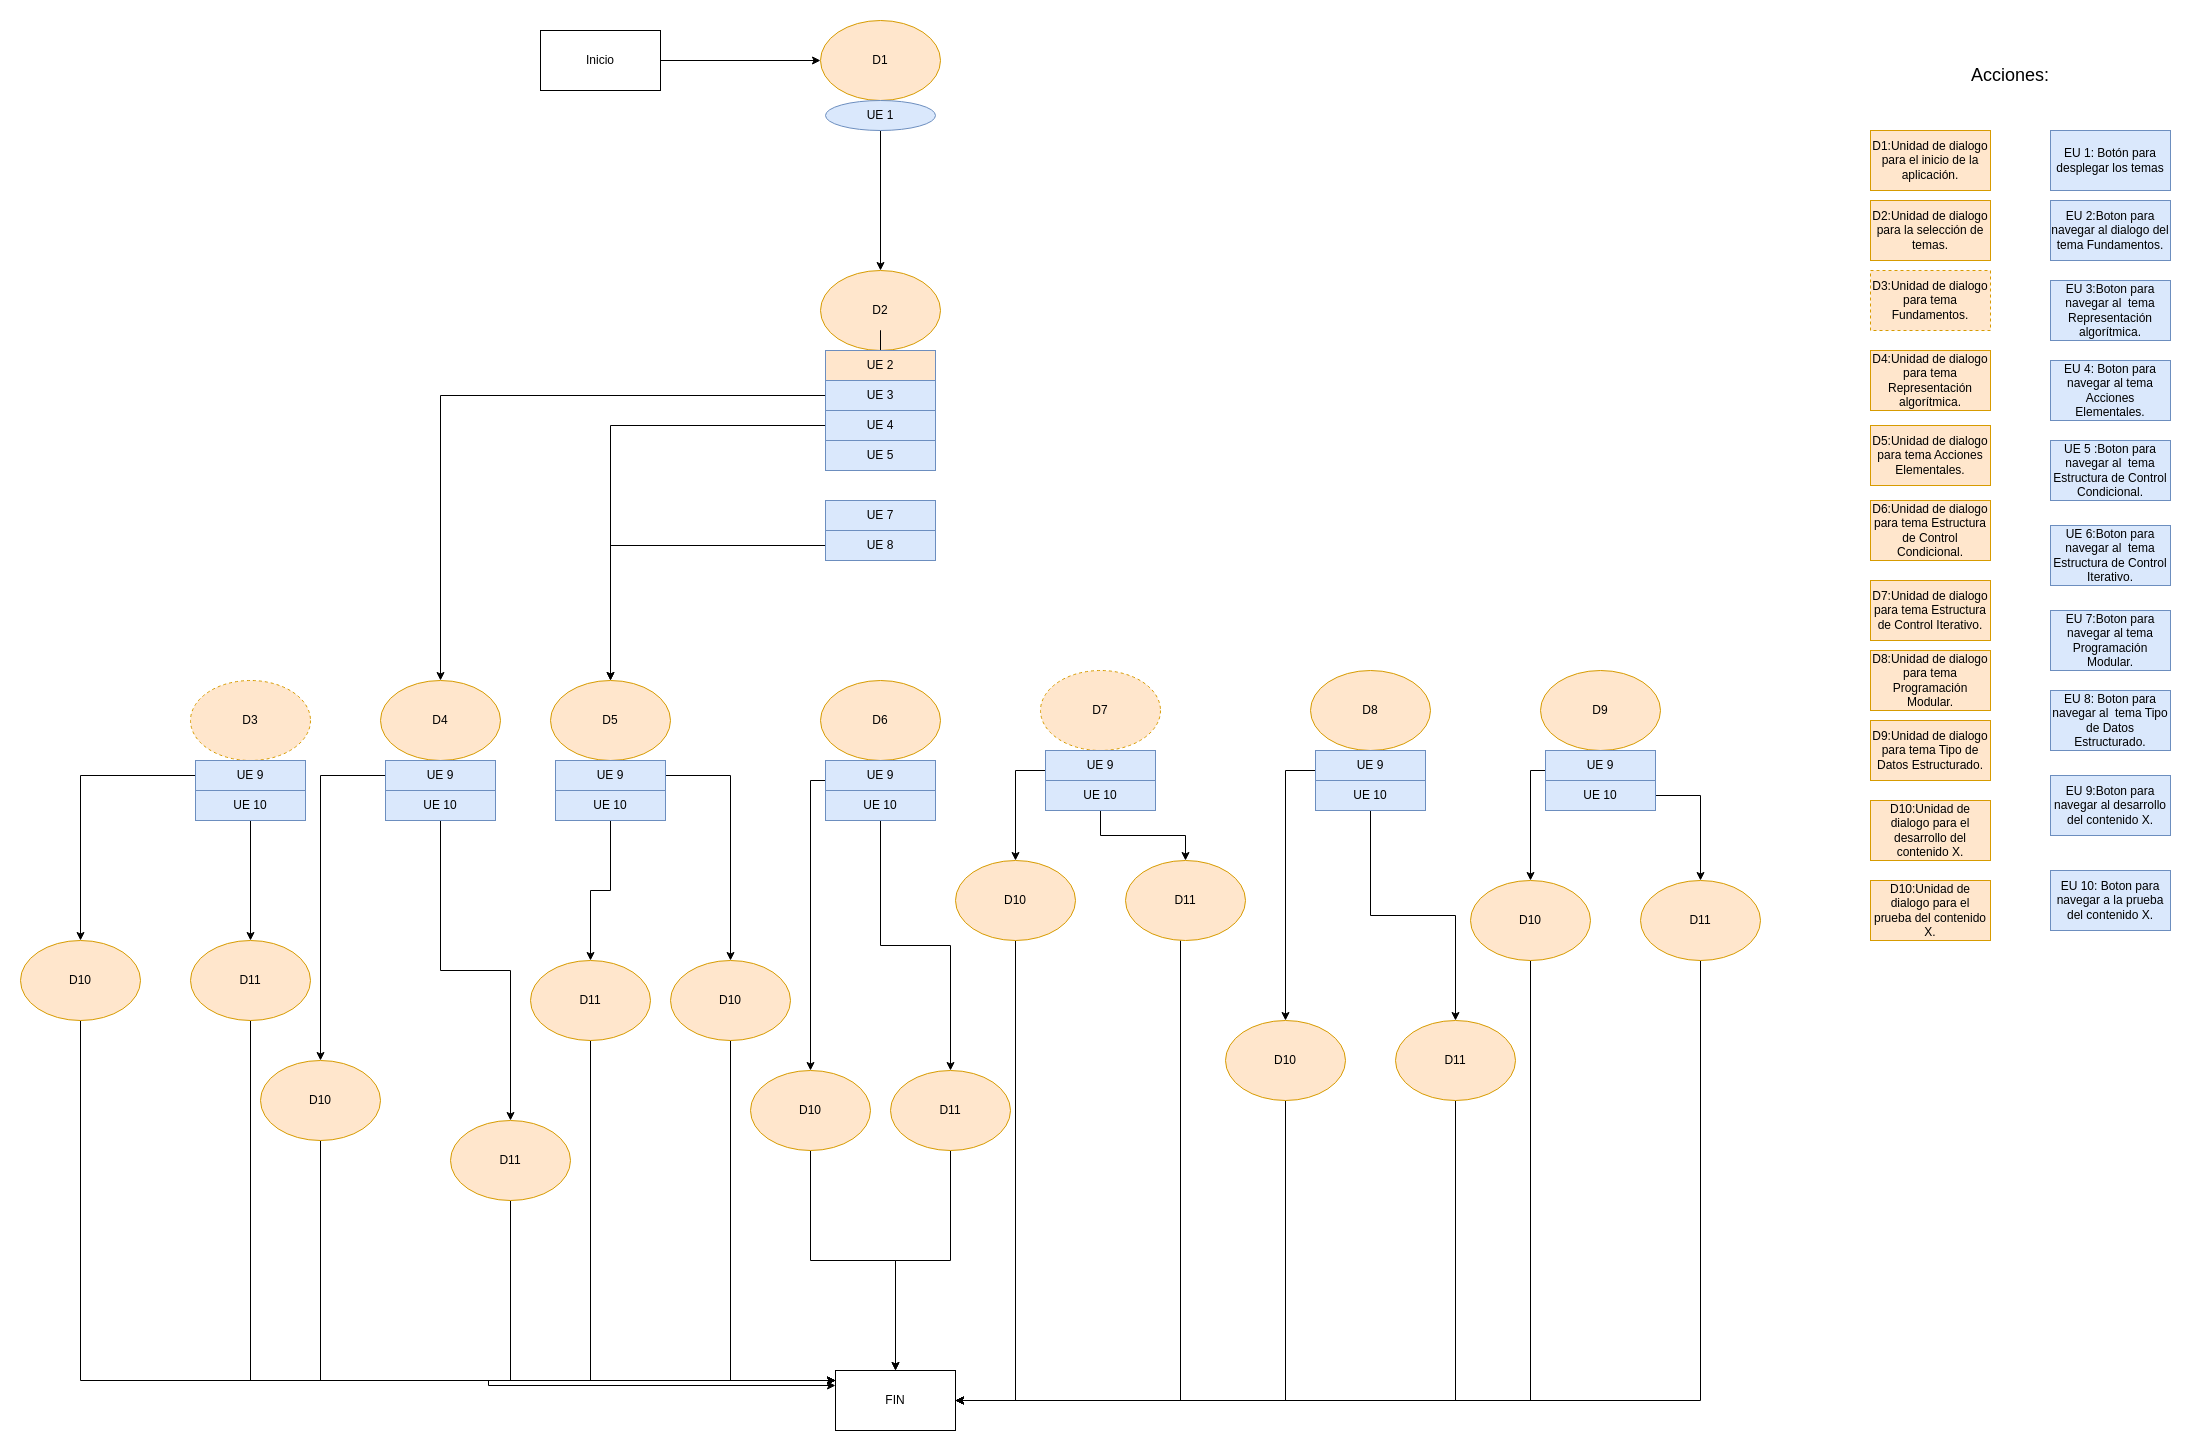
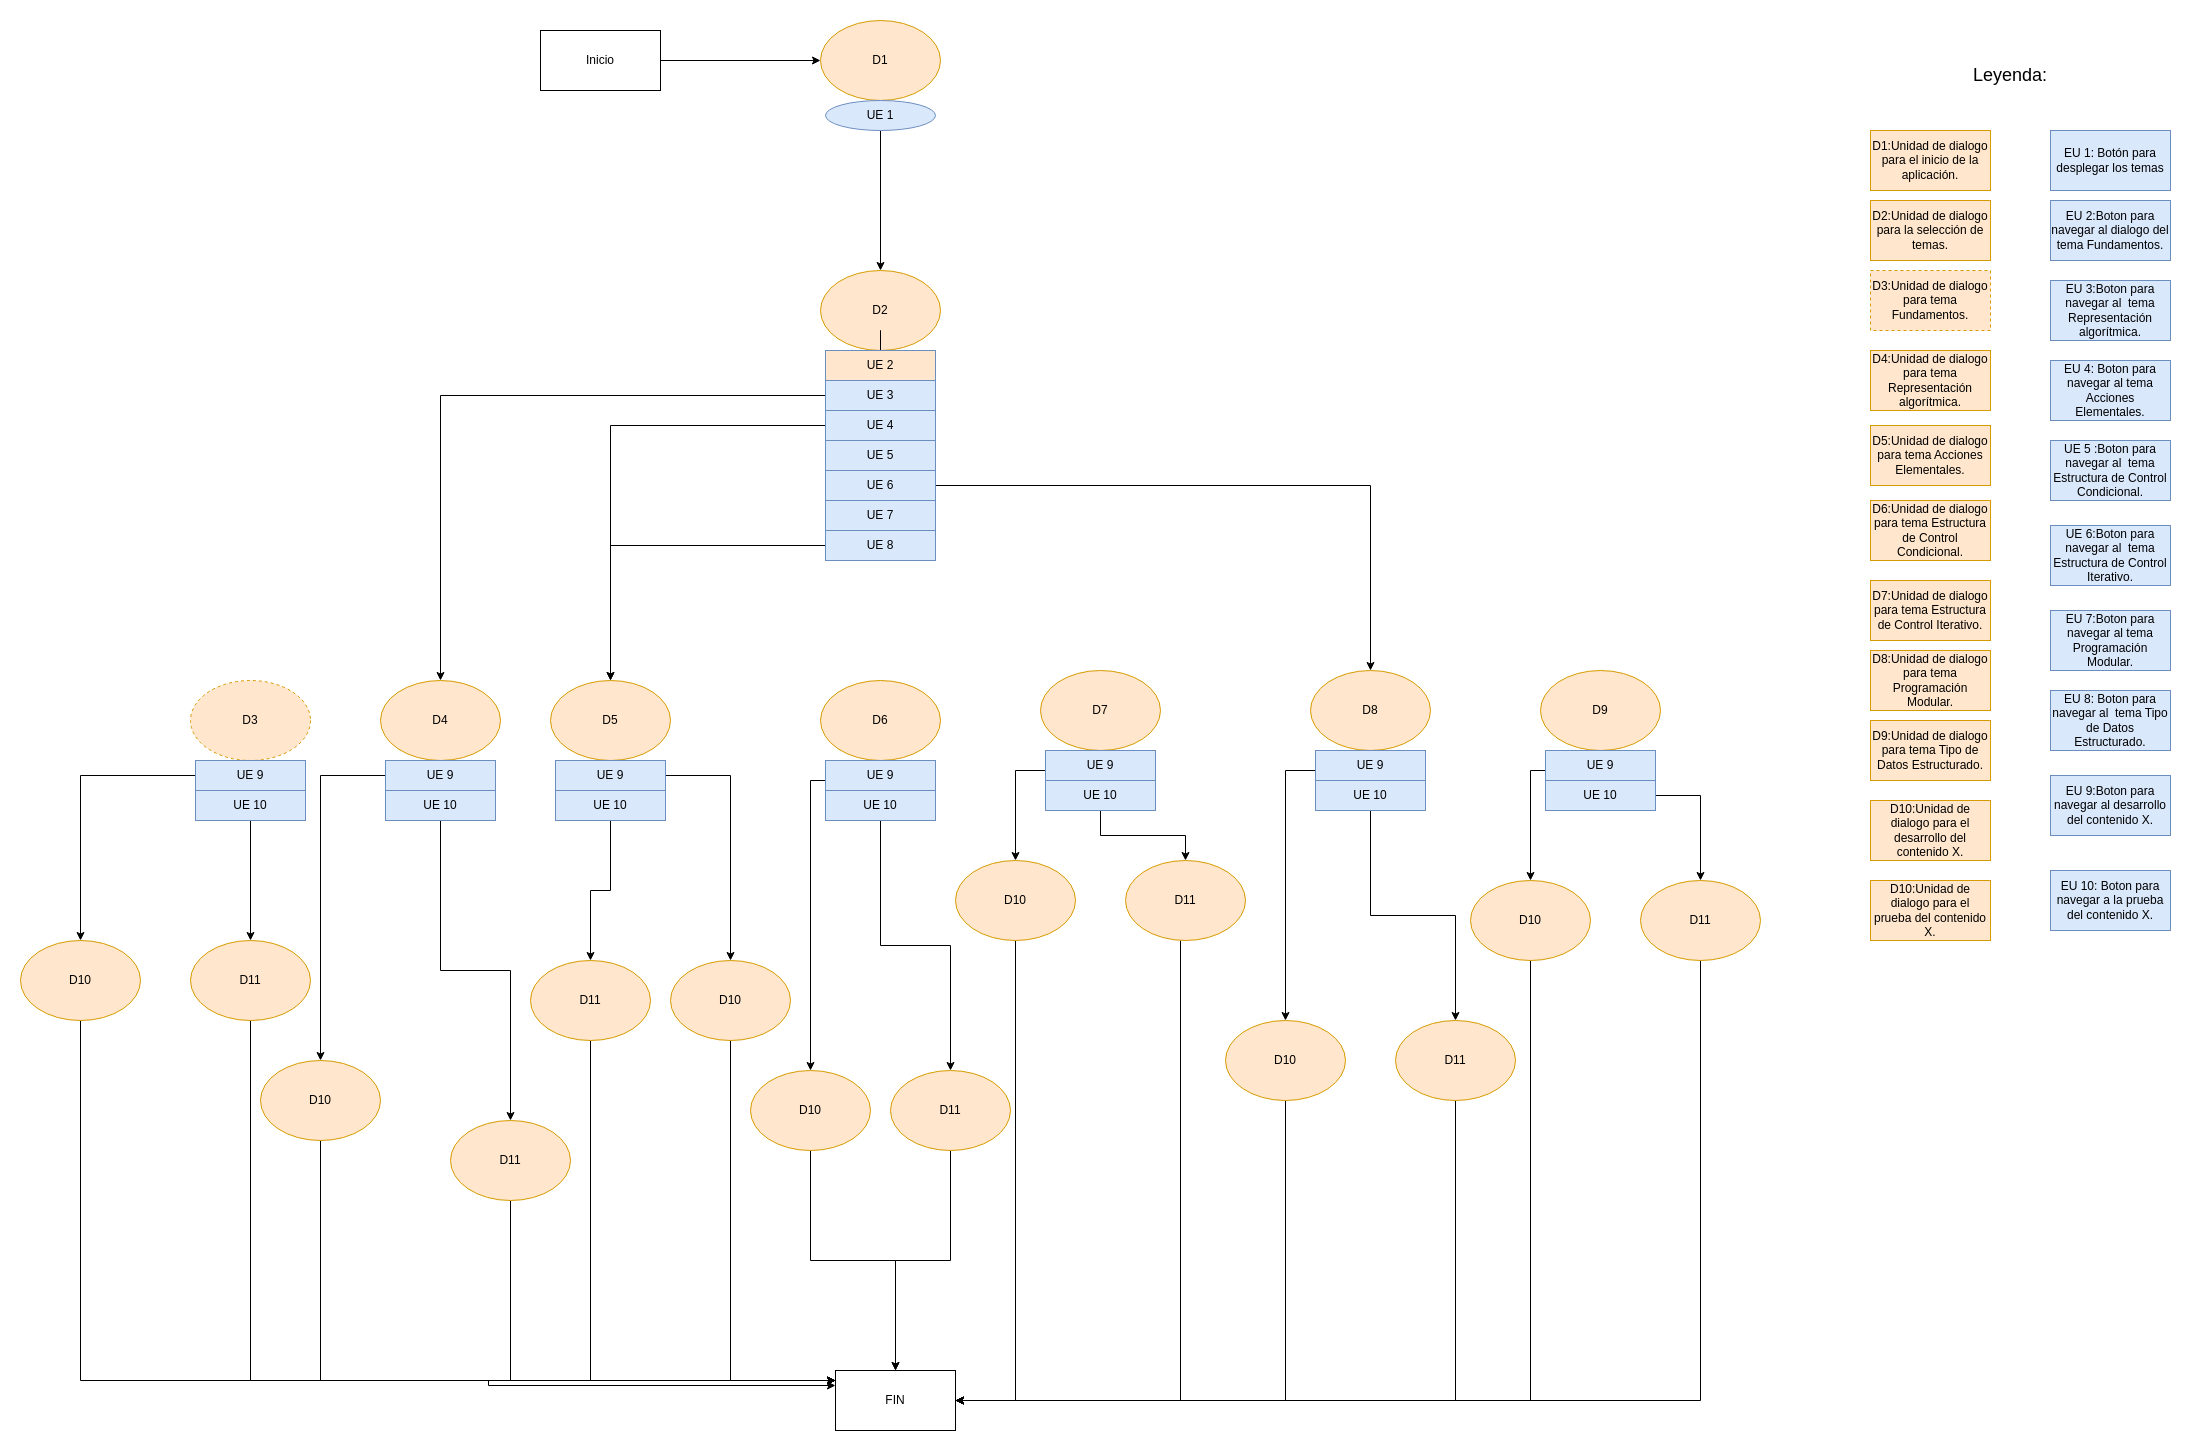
node "Acciones:": label "Acciones:" -> "Leyenda:"
node "UE 6": added
edge "UE 6" -> "D8": added
node "D7": style dashed -> solid
